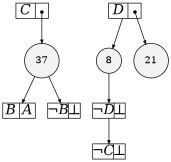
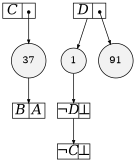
node "8": label "8" -> "1"
node "21": label "21" -> "91"
node "¬B": removed
